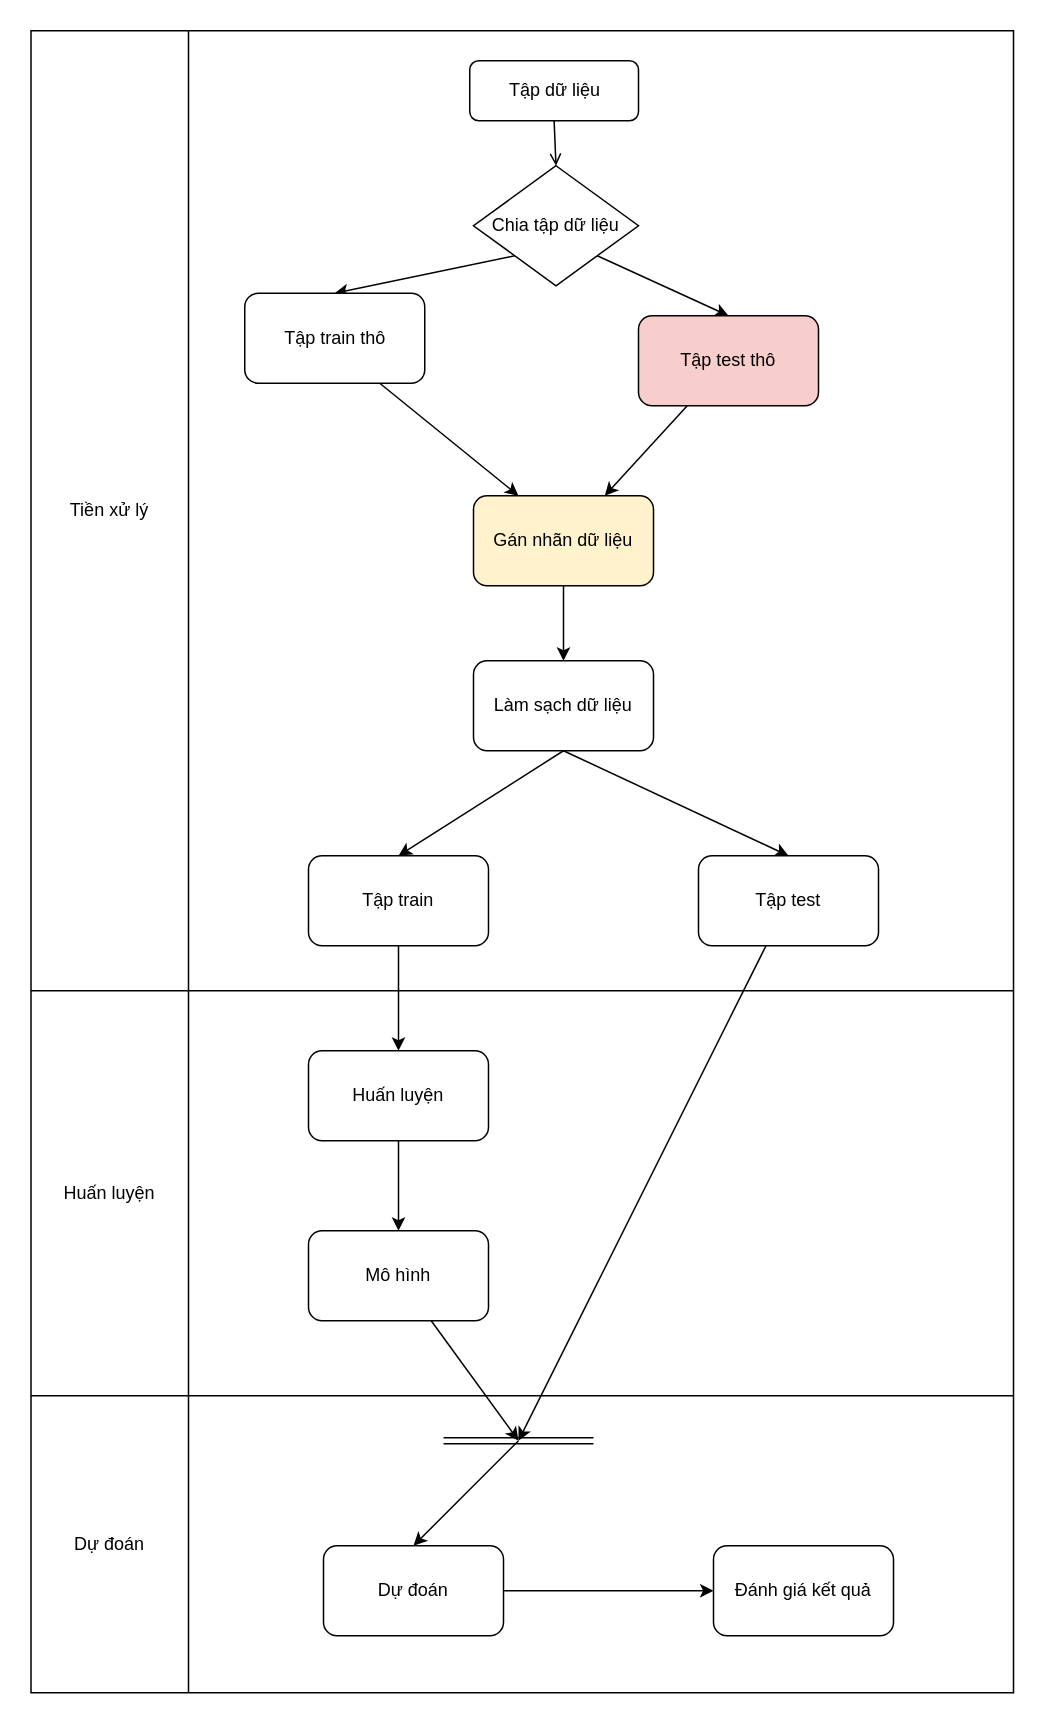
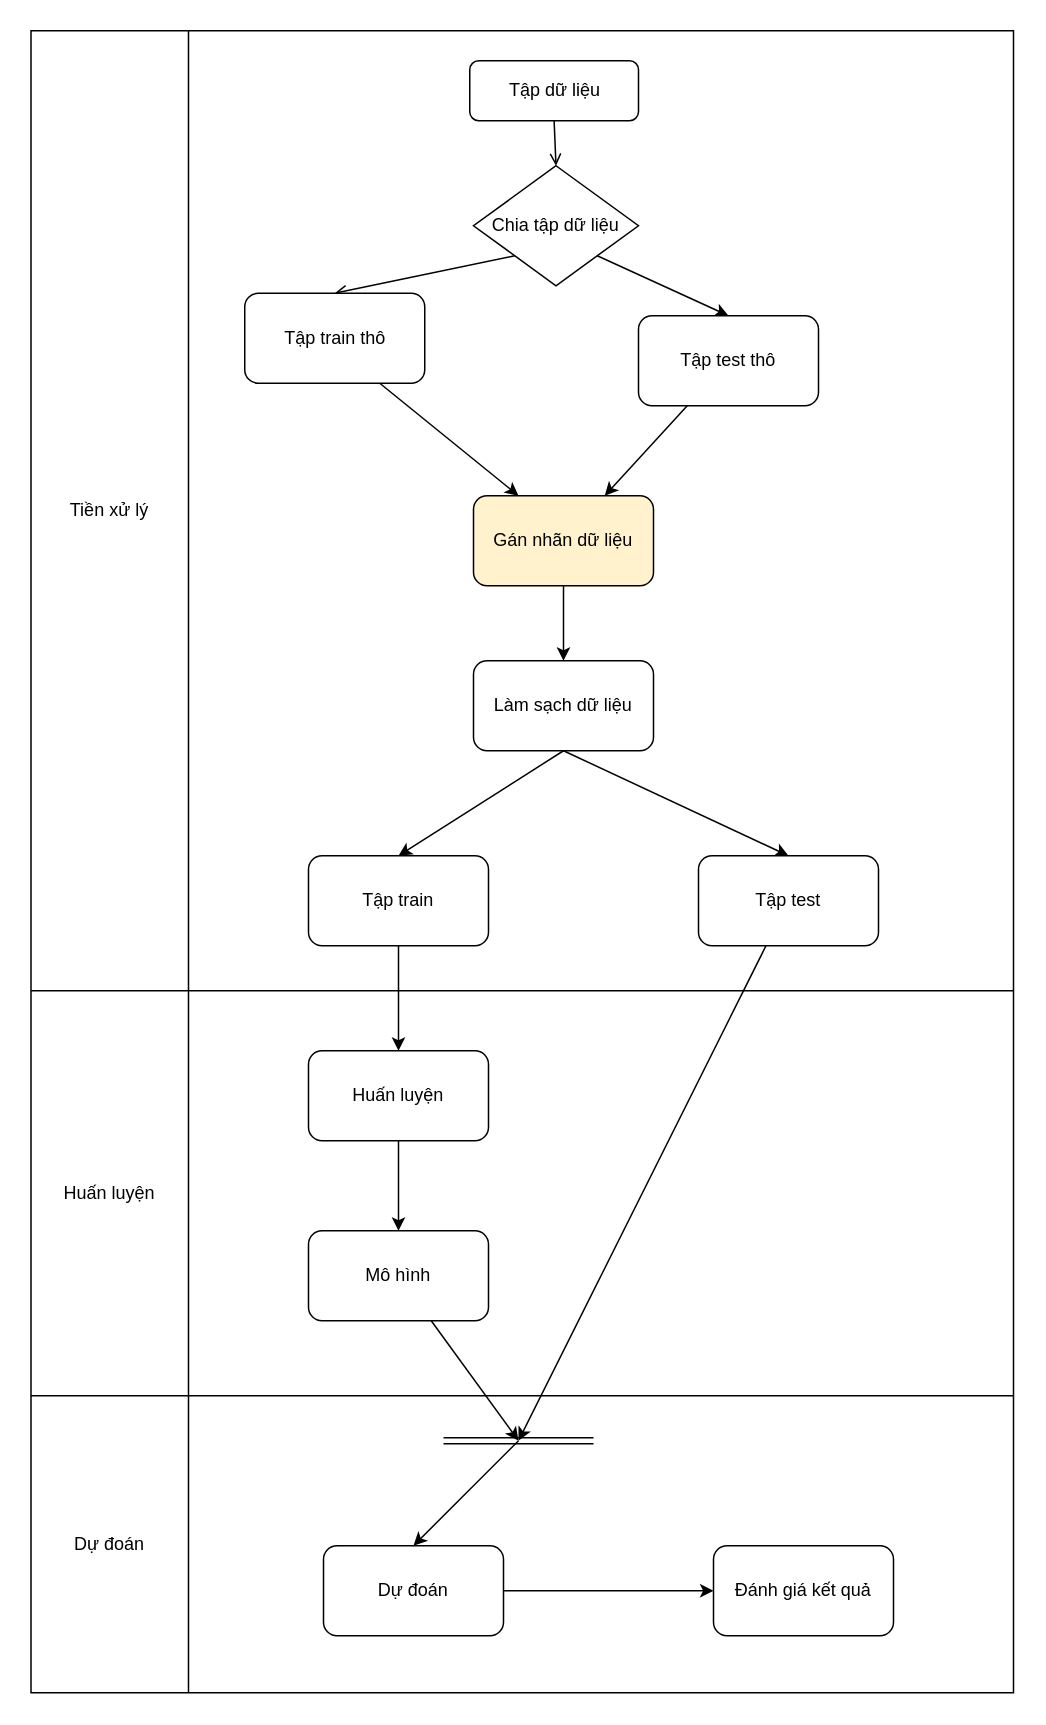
edge "Chia tập dữ liệu" -> "Tập train thô": arrowhead classic -> open
node "Tập test thô": fillcolor #f8cecc -> #ffffff
